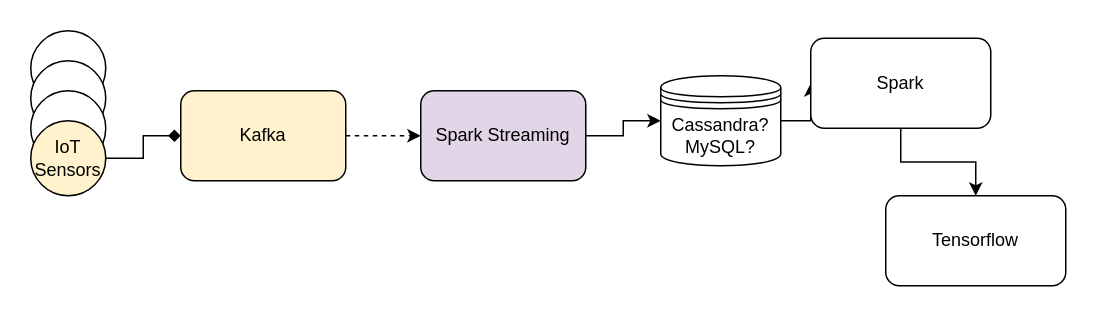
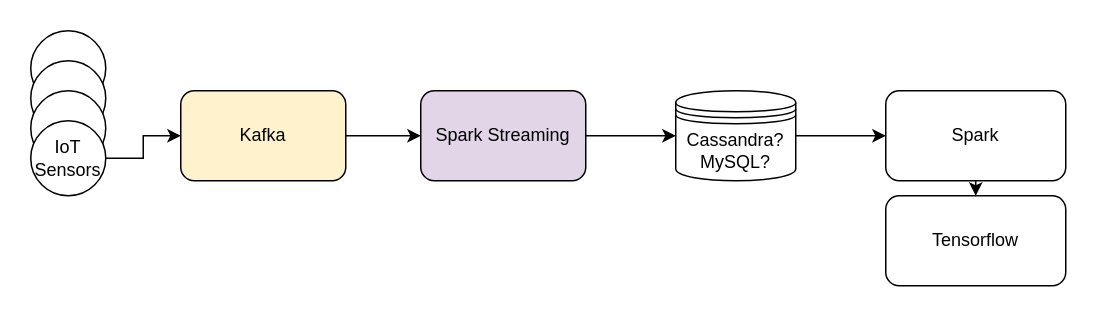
node "Spark": moved (901, 83) -> (976, 136)
node "Cassandra? MySQL?": moved (721, 121) -> (736, 136)
edge "IoT Sensors" -> "Kafka": arrowhead diamond -> classic
edge "Kafka" -> "Spark Streaming": style dashed -> solid
node "IoT Sensors": fillcolor #fff2cc -> #ffffff
